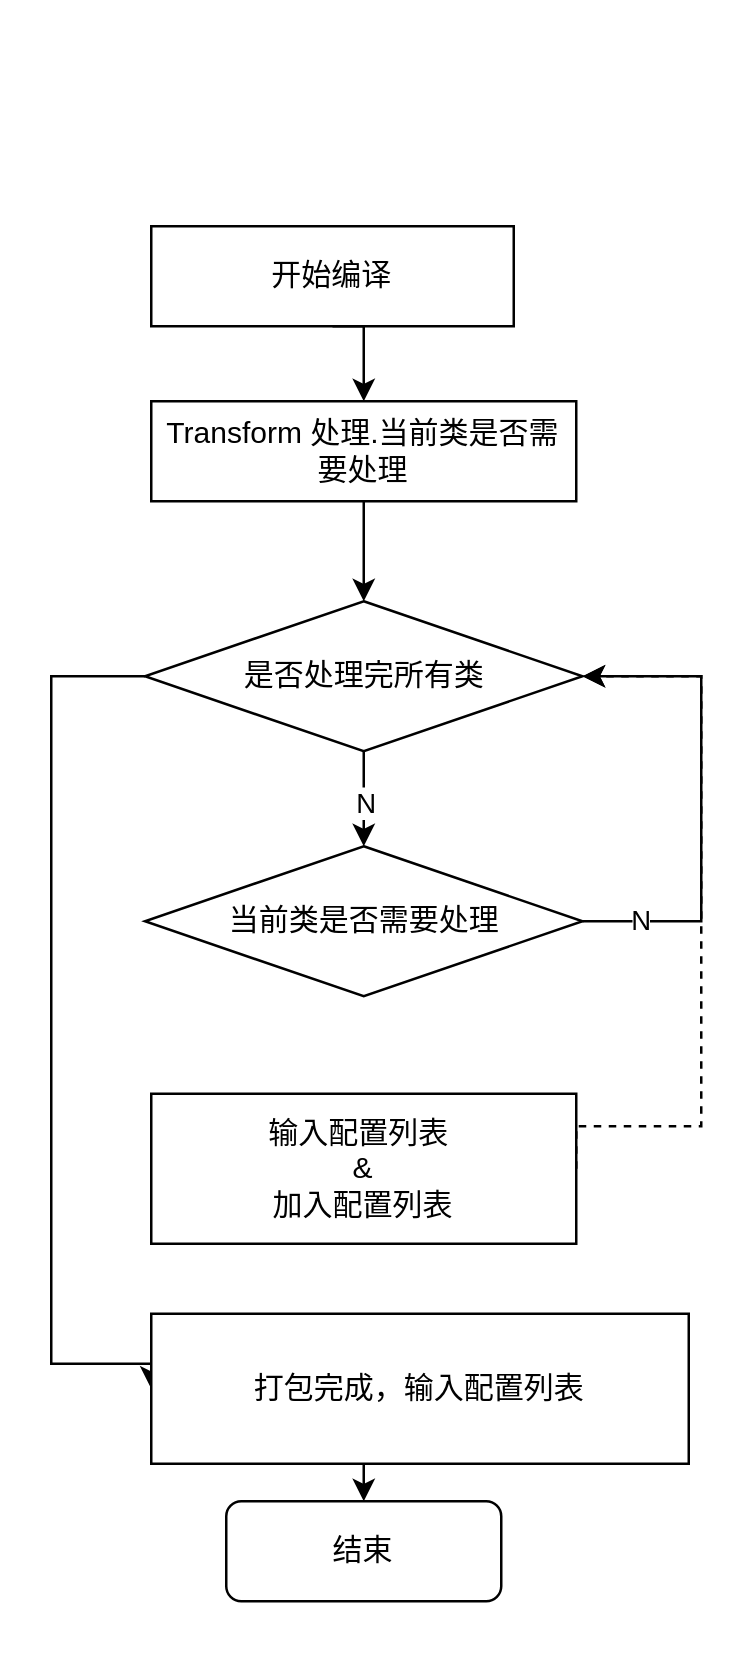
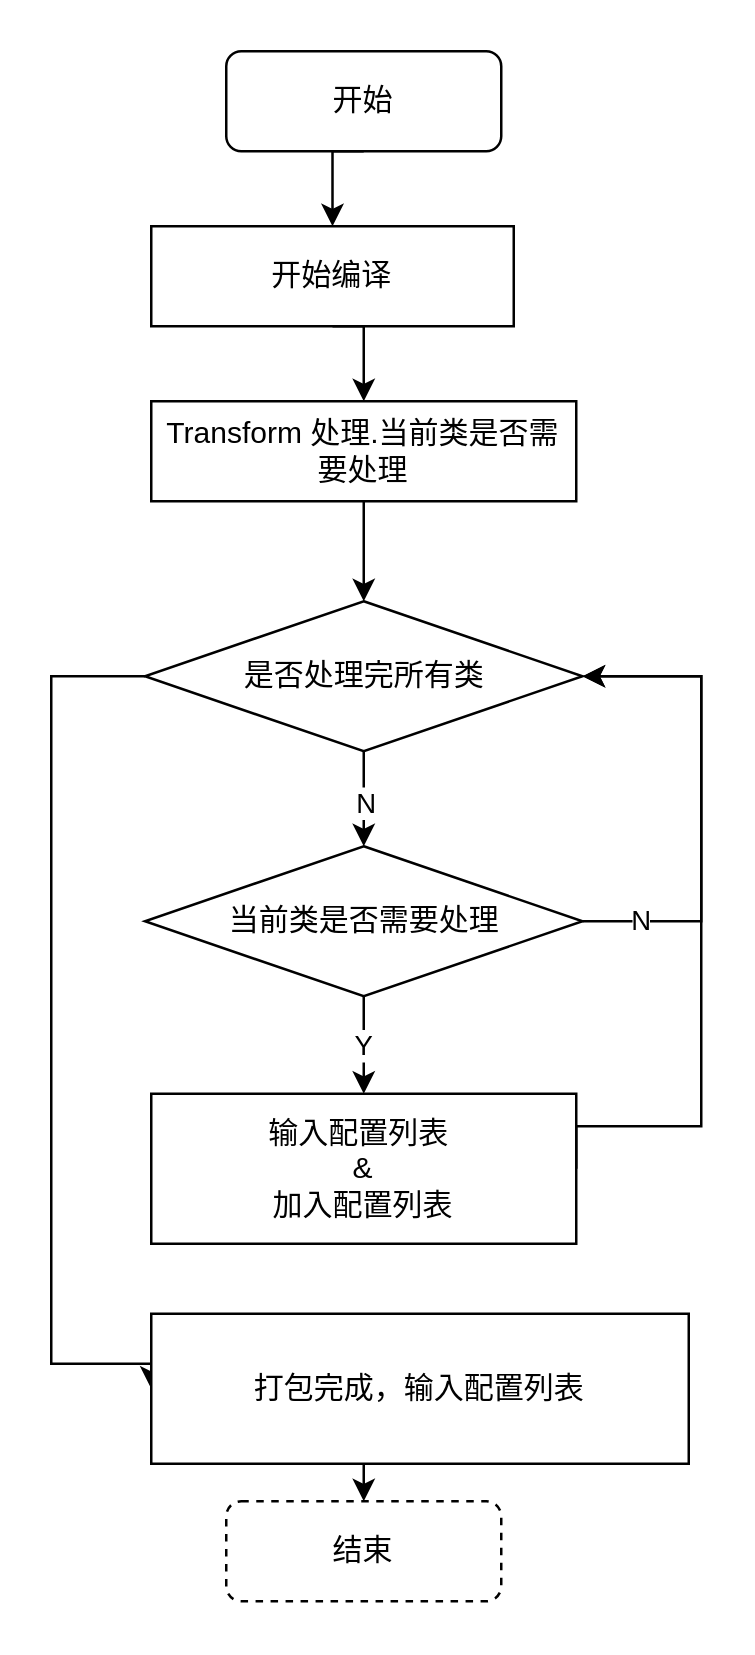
node "开始": added
edge "开始" -> "开始编译": added
edge "当前类是否需要处理" -> "输入配置列表 & 加入配置列表": added, label "Y"
edge "输入配置列表 & 加入配置列表" -> "是否处理完所有类": style dashed -> solid
node "结束": style solid -> dashed
